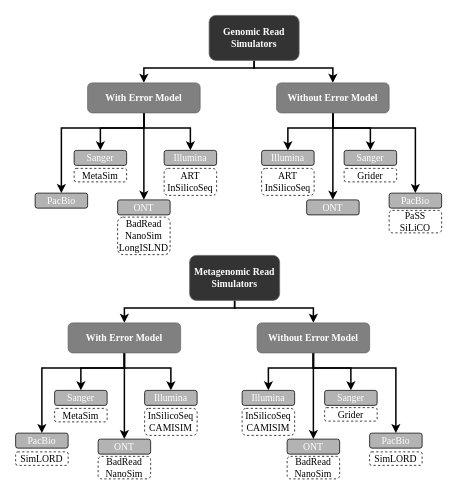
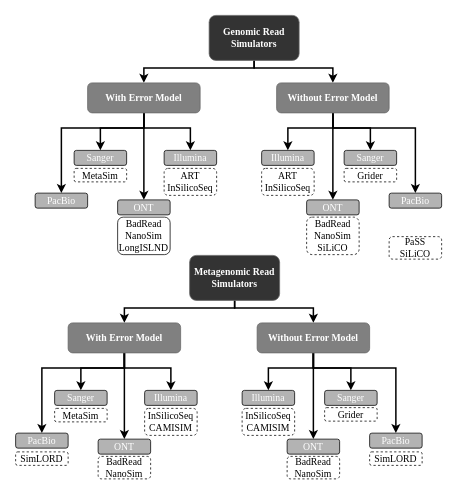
node "PaSS SiLiCO": moved (415, 222) -> (415, 248)
node "BadRead NanoSim LongISLND": style dashed -> solid
node "BadRead NanoSim SiLiCO": added
